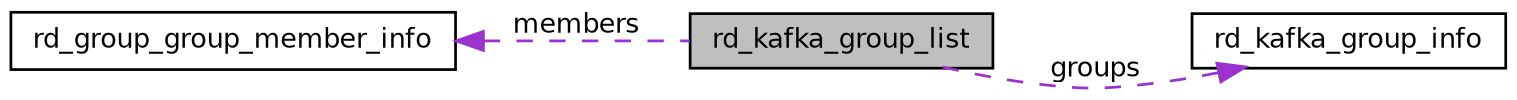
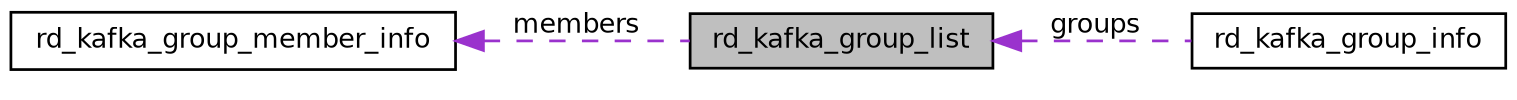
node "rd_group_group_member_info": label "rd_group_group_member_info" -> "rd_kafka_group_member_info"
edge "rd_kafka_group_list" -> "rd_kafka_group_info": reversed
